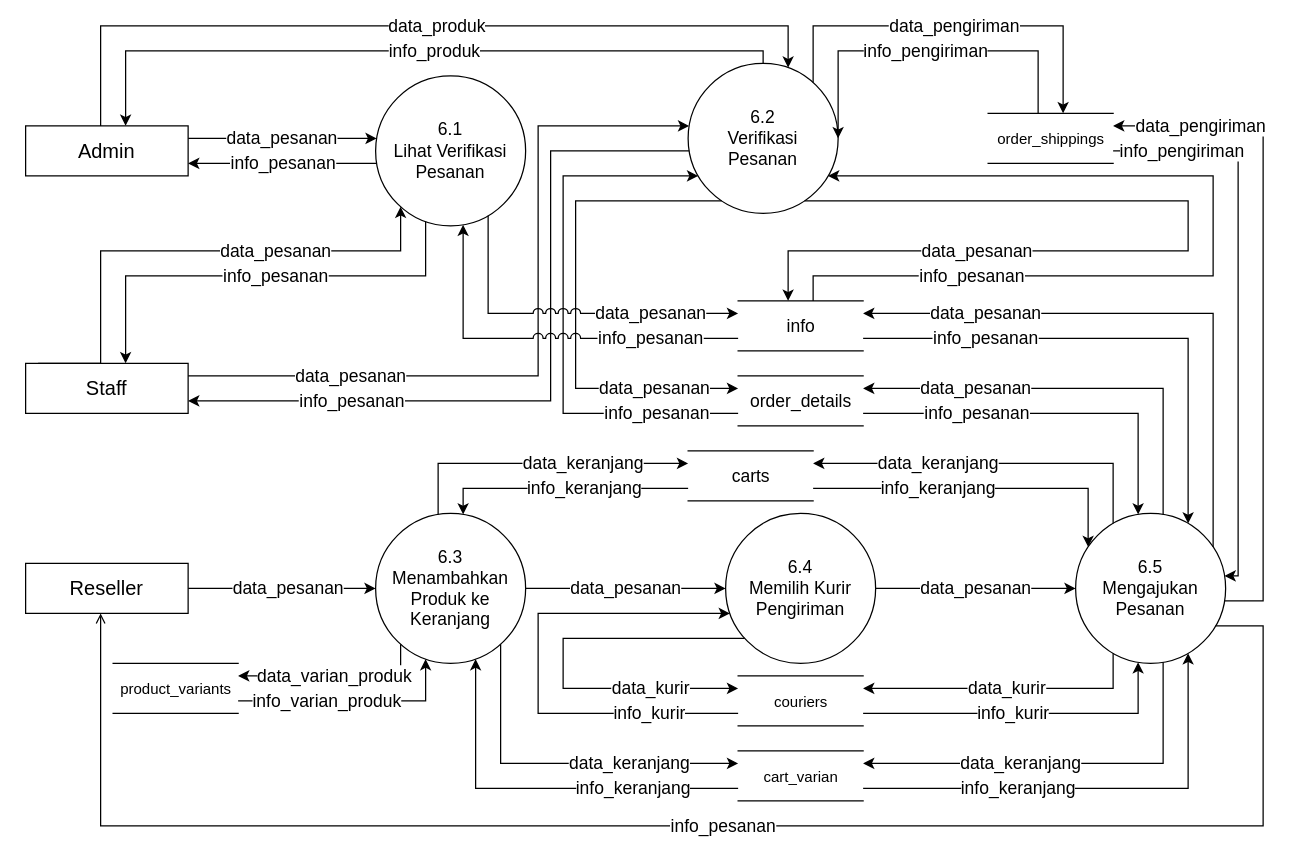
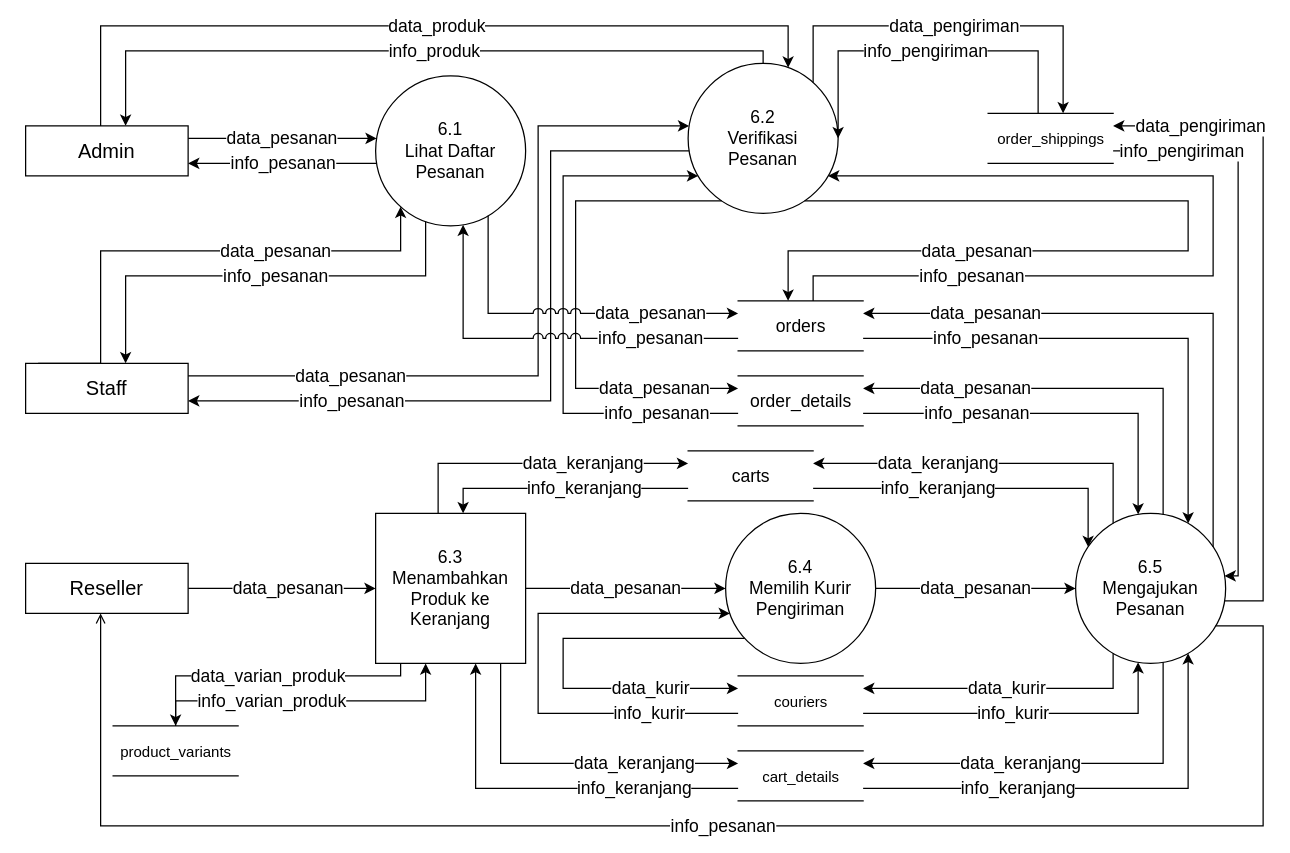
node "6.1 Lihat Verifikasi Pesanan": label "6.1 Lihat Verifikasi Pesanan" -> "6.1 Lihat Daftar Pesanan"
node "info": label "info" -> "orders"
node "6.3 Menambahkan Produk ke Keranjang": shape ellipse -> rectangle
node "product_variants": moved (176, 688) -> (176, 751)
node "cart_varian": label "cart_varian" -> "cart_details"
